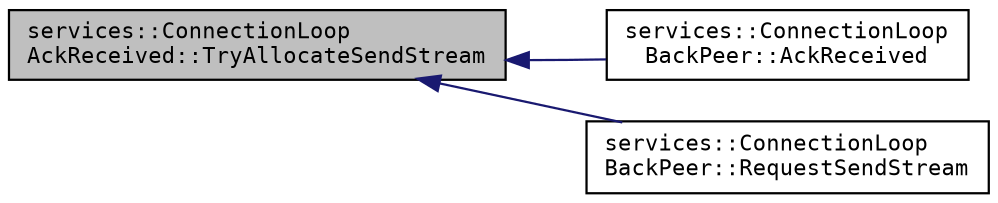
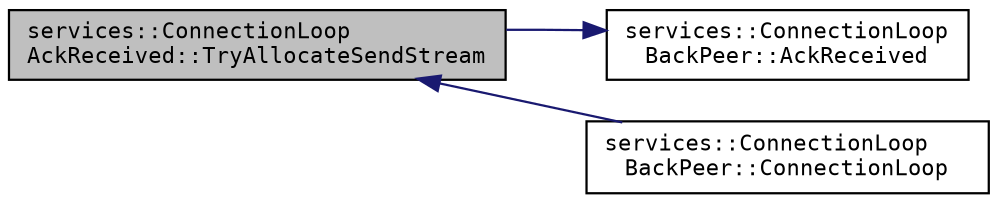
edge "services::ConnectionLoop BackPeer::AckReceived" -> "services::ConnectionLoop AckReceived::TryAllocateSendStream": reversed
node "services::ConnectionLoop BackPeer::RequestSendStream": label "services::ConnectionLoop BackPeer::RequestSendStream" -> "services::ConnectionLoop BackPeer::ConnectionLoop"
